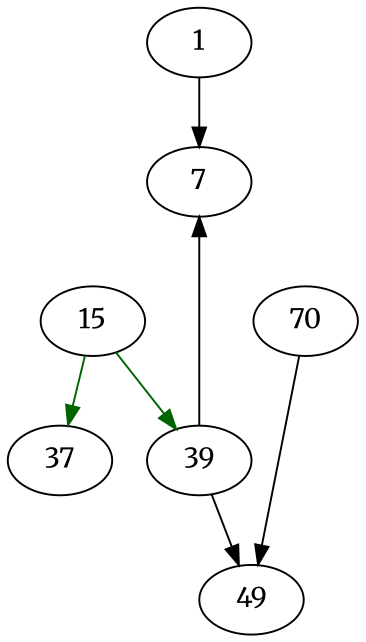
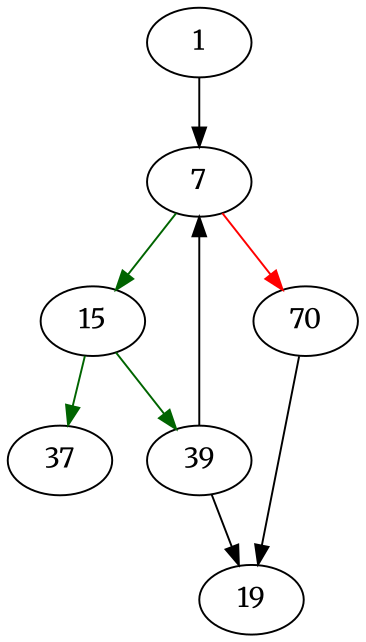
edge "7" -> "15": added
edge "7" -> "70": added
node "49": label "49" -> "19"
